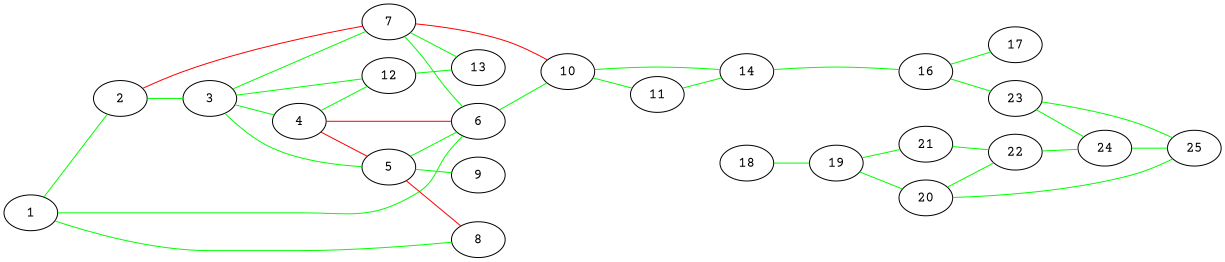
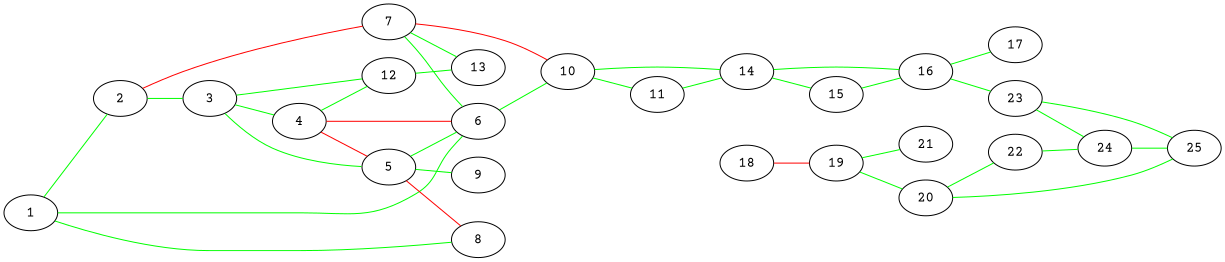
edge "7" -- "3": removed
node "15": added
edge "21" -- "22": removed
edge "18" -- "19": color green -> red
